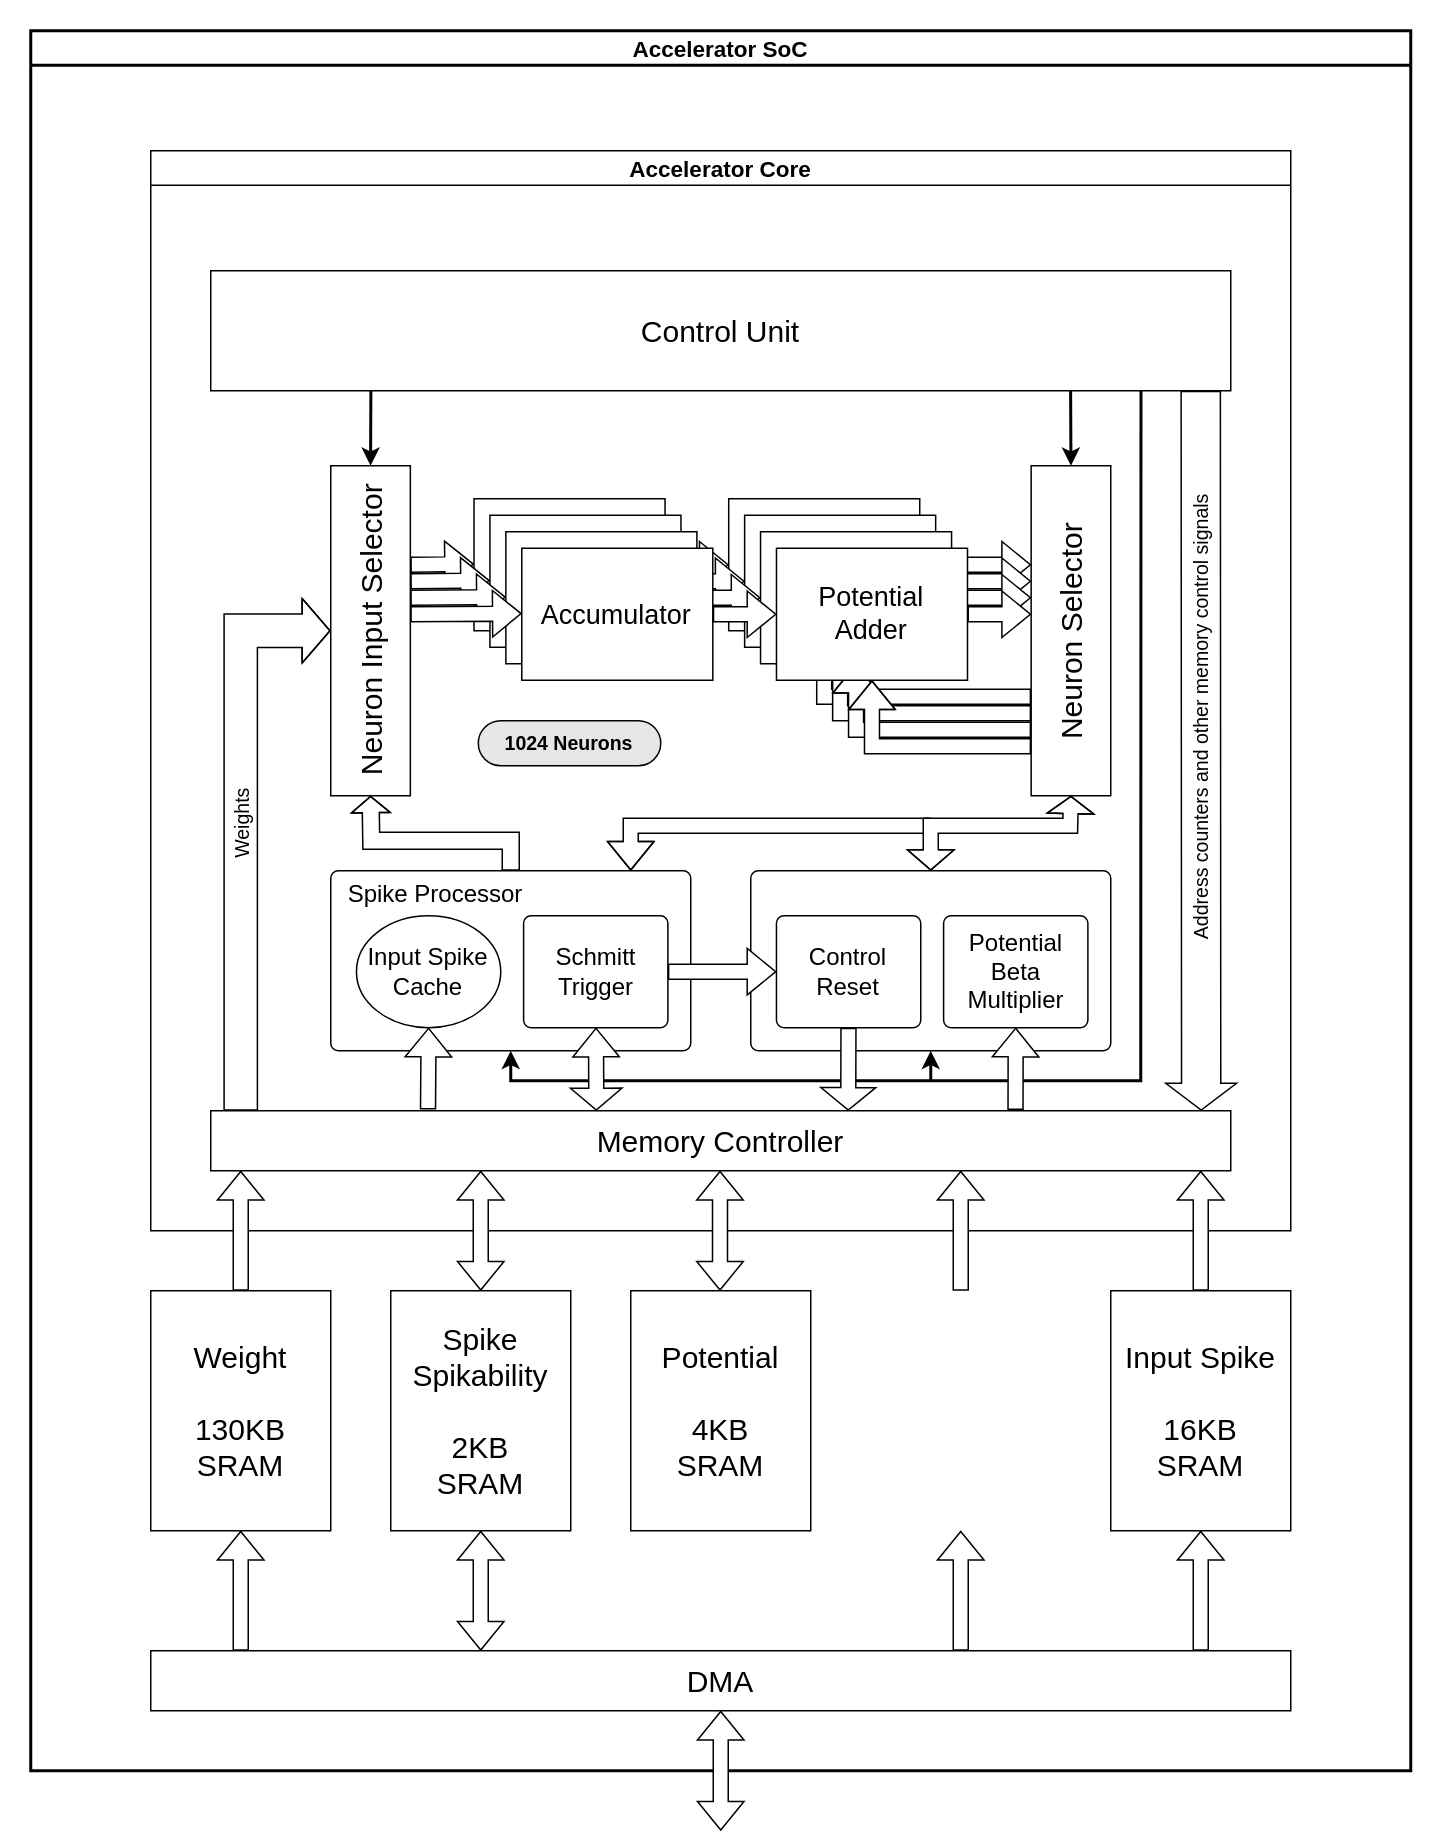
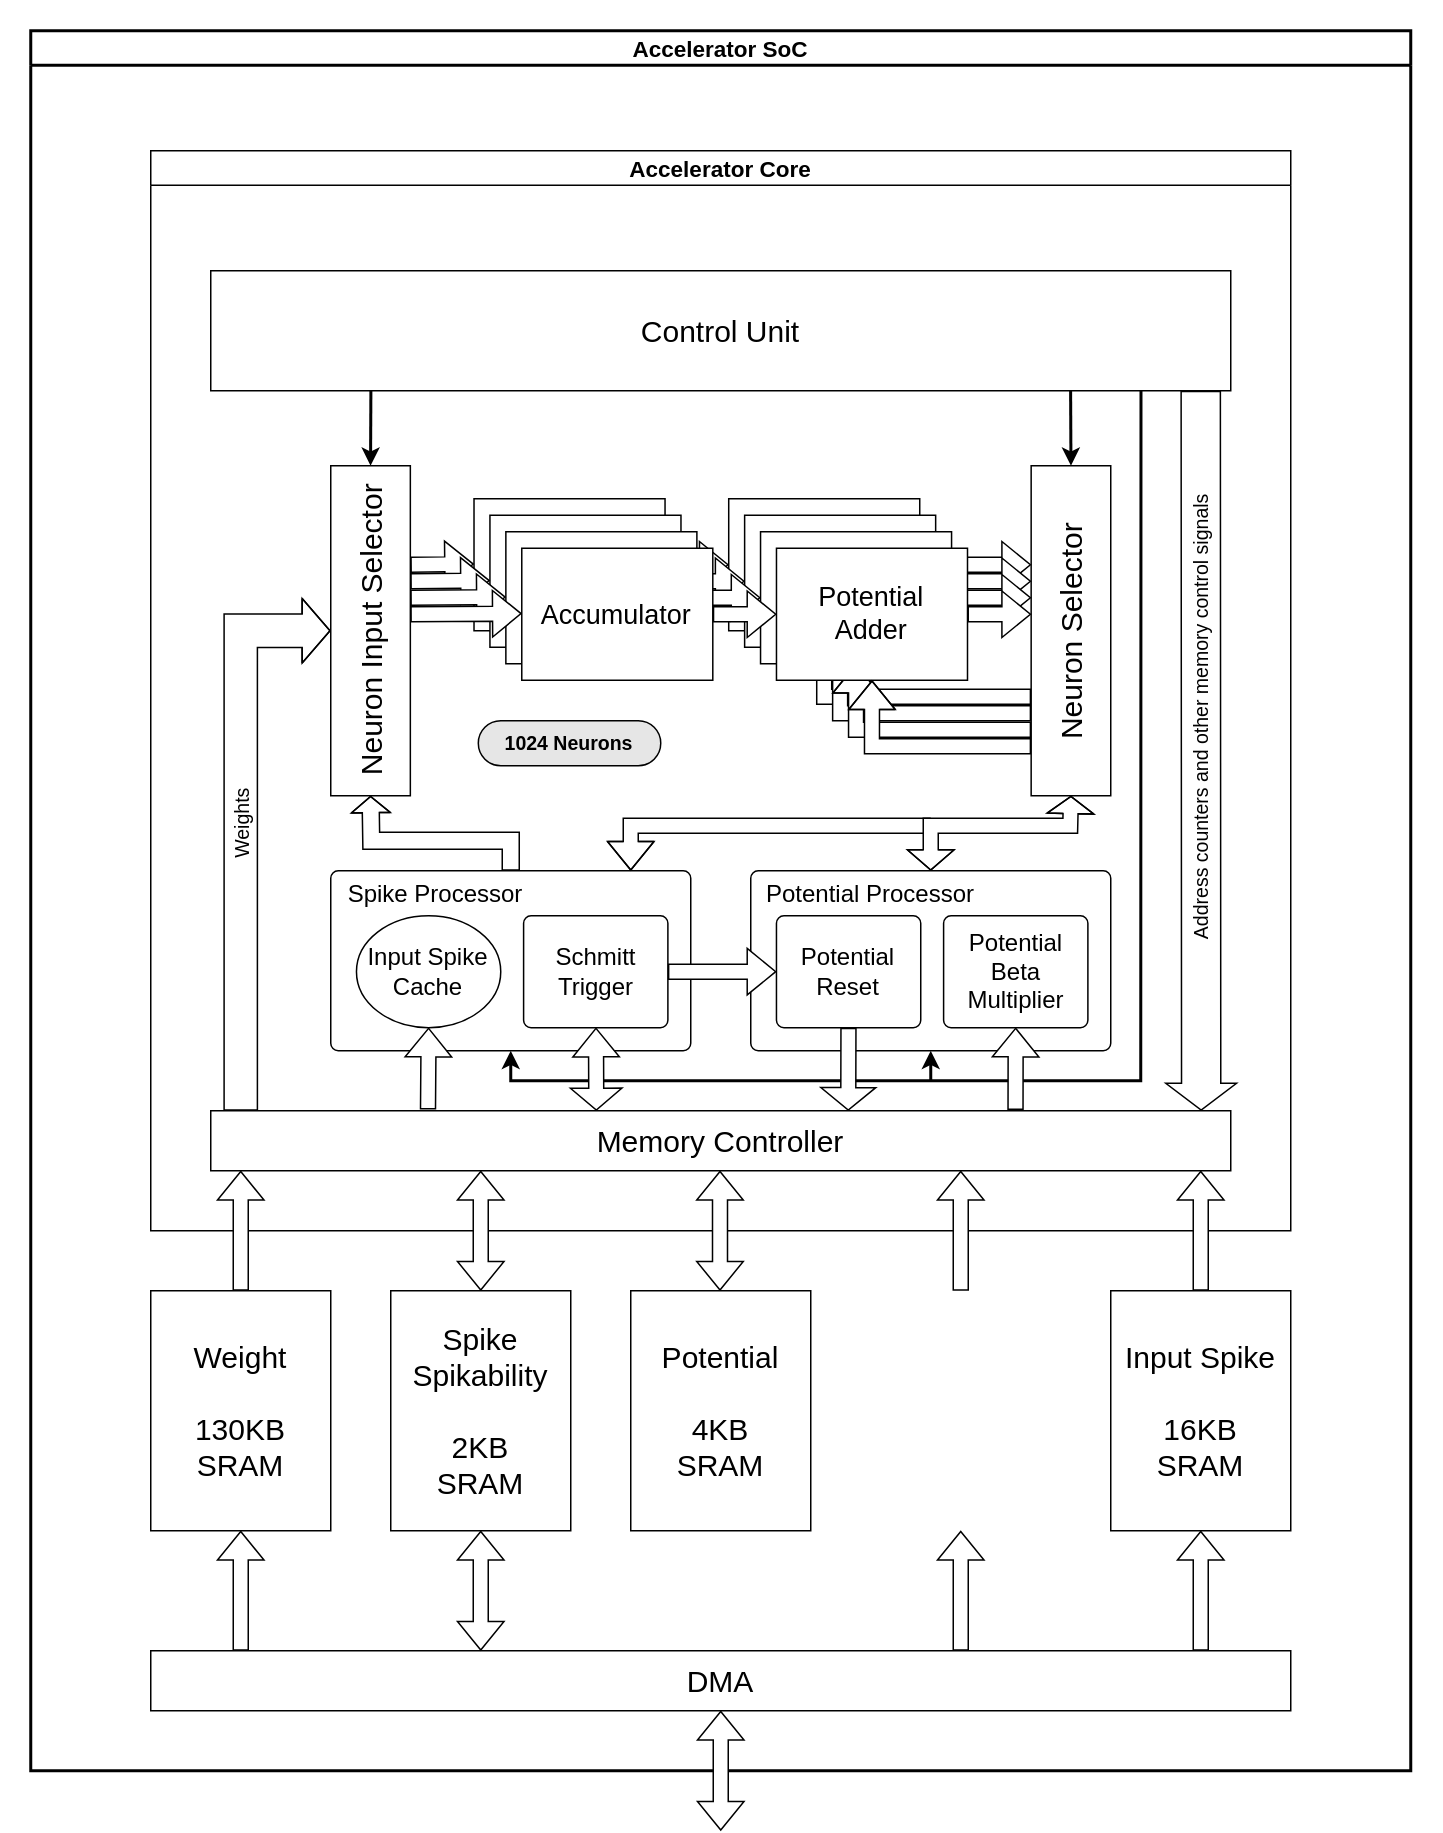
node "Potential Processor": added
node "Control Reset": label "Control Reset" -> "Potential Reset"
